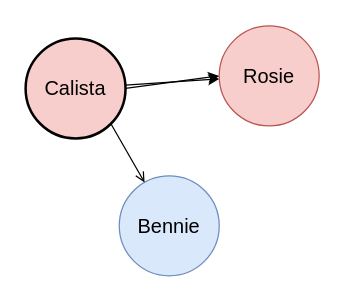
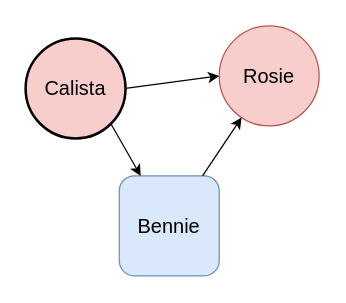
edge "Calista" -> "Rosie": now "Bennie" -> "Rosie"
edge "Calista" -> "Bennie": arrowhead open -> classic
node "Bennie": shape ellipse -> rounded rectangle
